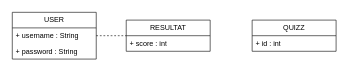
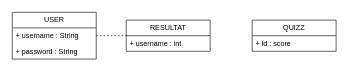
node "+ score : int": label "+ score : int" -> "+ username : int"
node "+ id : int": label "+ id : int" -> "+ id : score"
